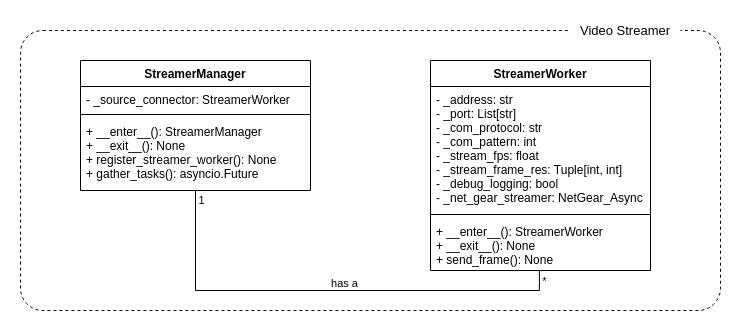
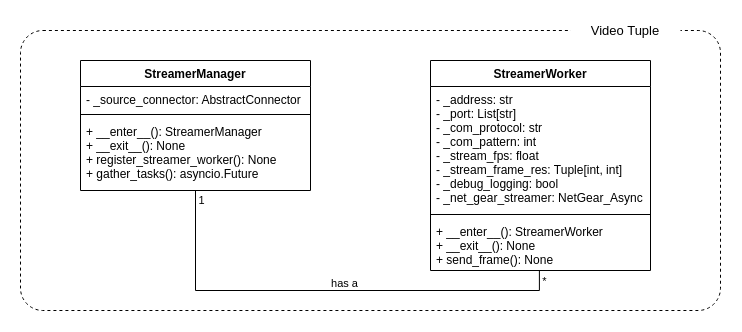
node "Video Streamer": label "Video Streamer" -> "Video Tuple"
node "- _source_connector: StreamerWorker": label "- _source_connector: StreamerWorker" -> "- _source_connector: AbstractConnector"
